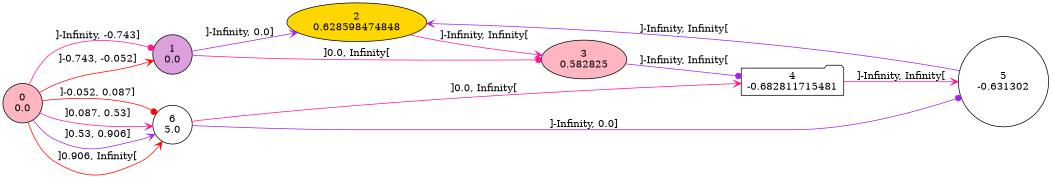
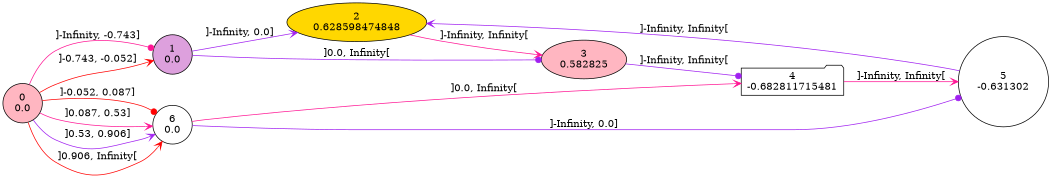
edge "1 0.0" -> "3 0.582825": color deeppink -> purple
node "6 5.0": label "6 5.0" -> "6 0.0"
